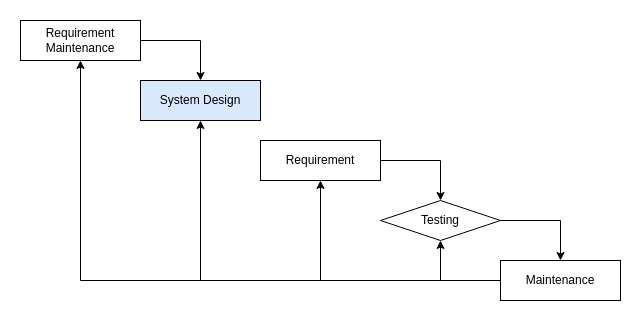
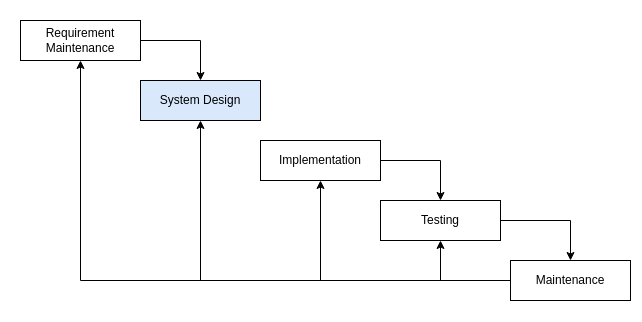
node "Requirement": label "Requirement" -> "Implementation"
node "Testing": shape diamond -> rectangle
node "Maintenance": moved (561, 281) -> (571, 281)
